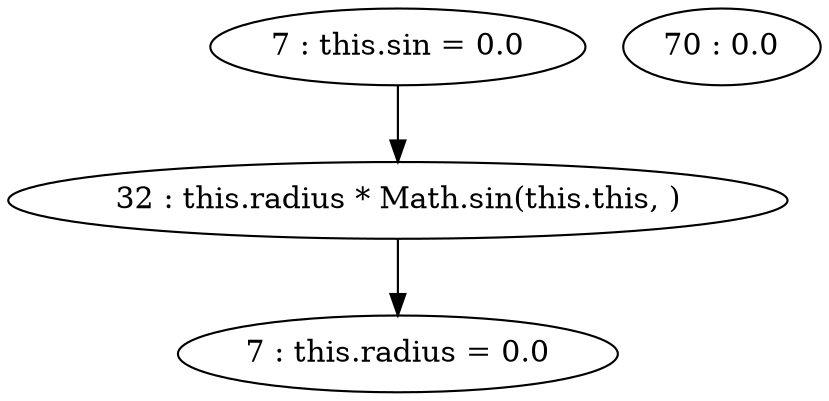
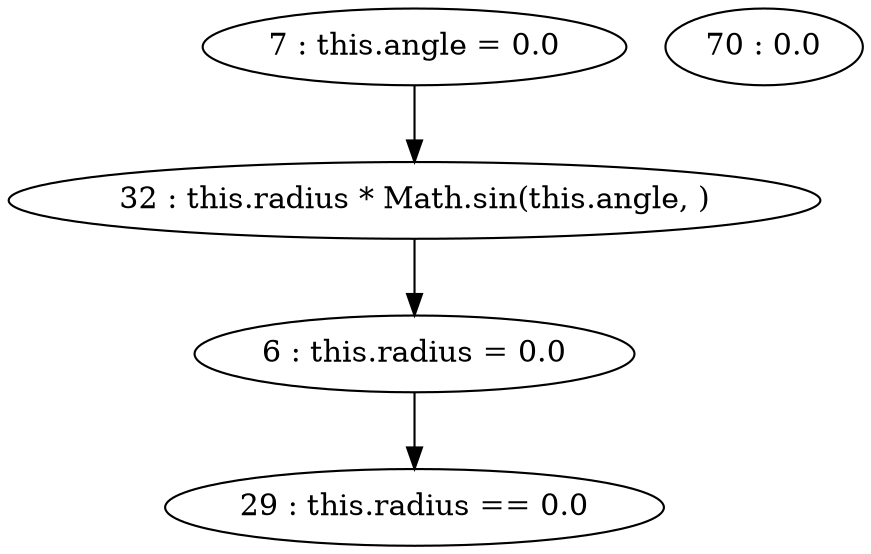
node "7 : this.sin = 0.0": label "7 : this.sin = 0.0" -> "7 : this.angle = 0.0"
node "32 : this.radius * Math.sin(this.this, )": label "32 : this.radius * Math.sin(this.this, )" -> "32 : this.radius * Math.sin(this.angle, )"
node "7 : this.radius = 0.0": label "7 : this.radius = 0.0" -> "6 : this.radius = 0.0"
node "29 : this.radius == 0.0": added
